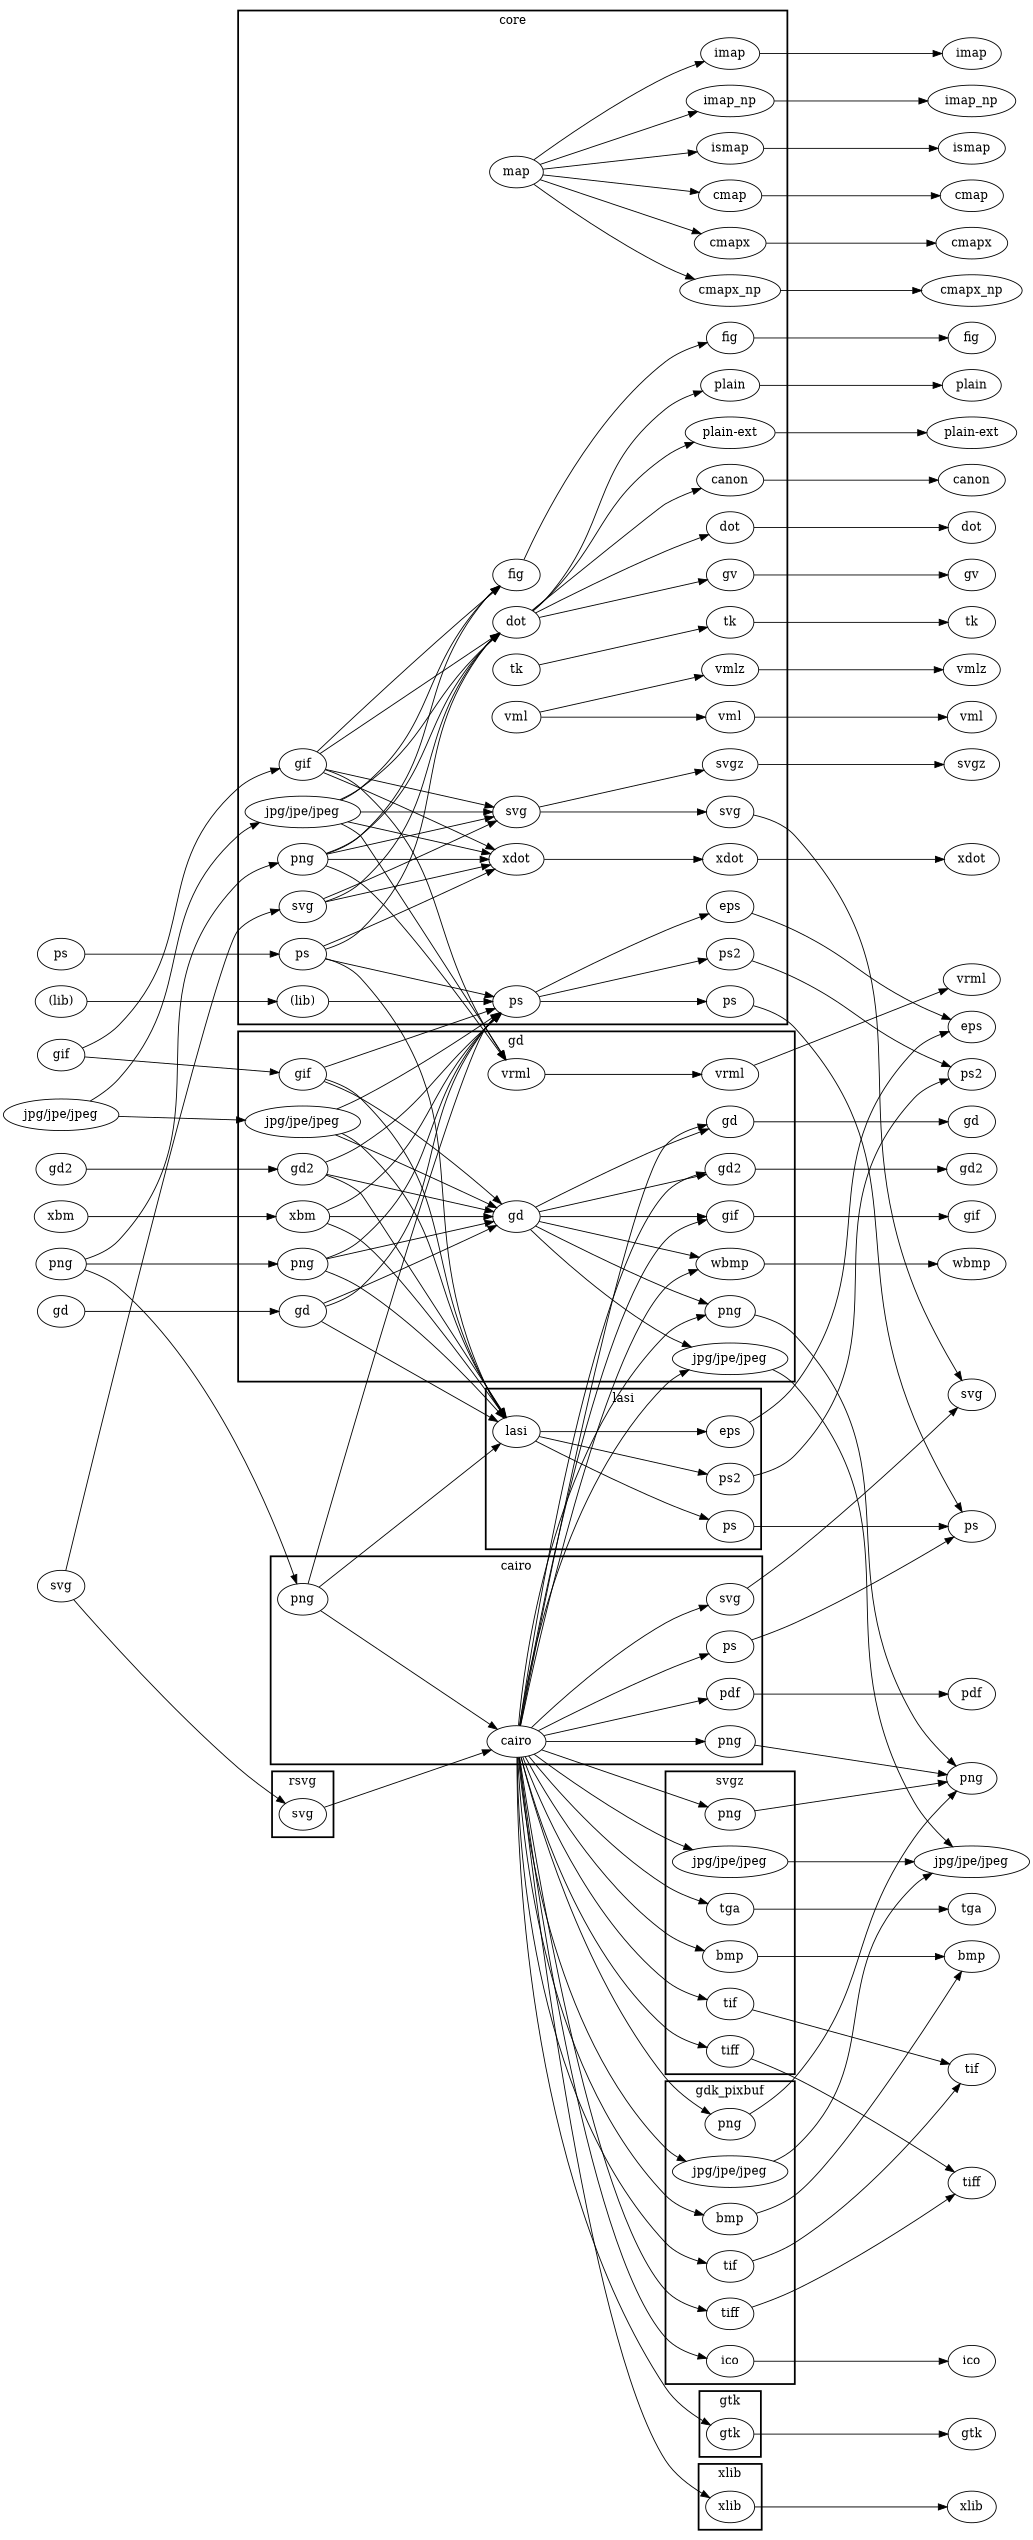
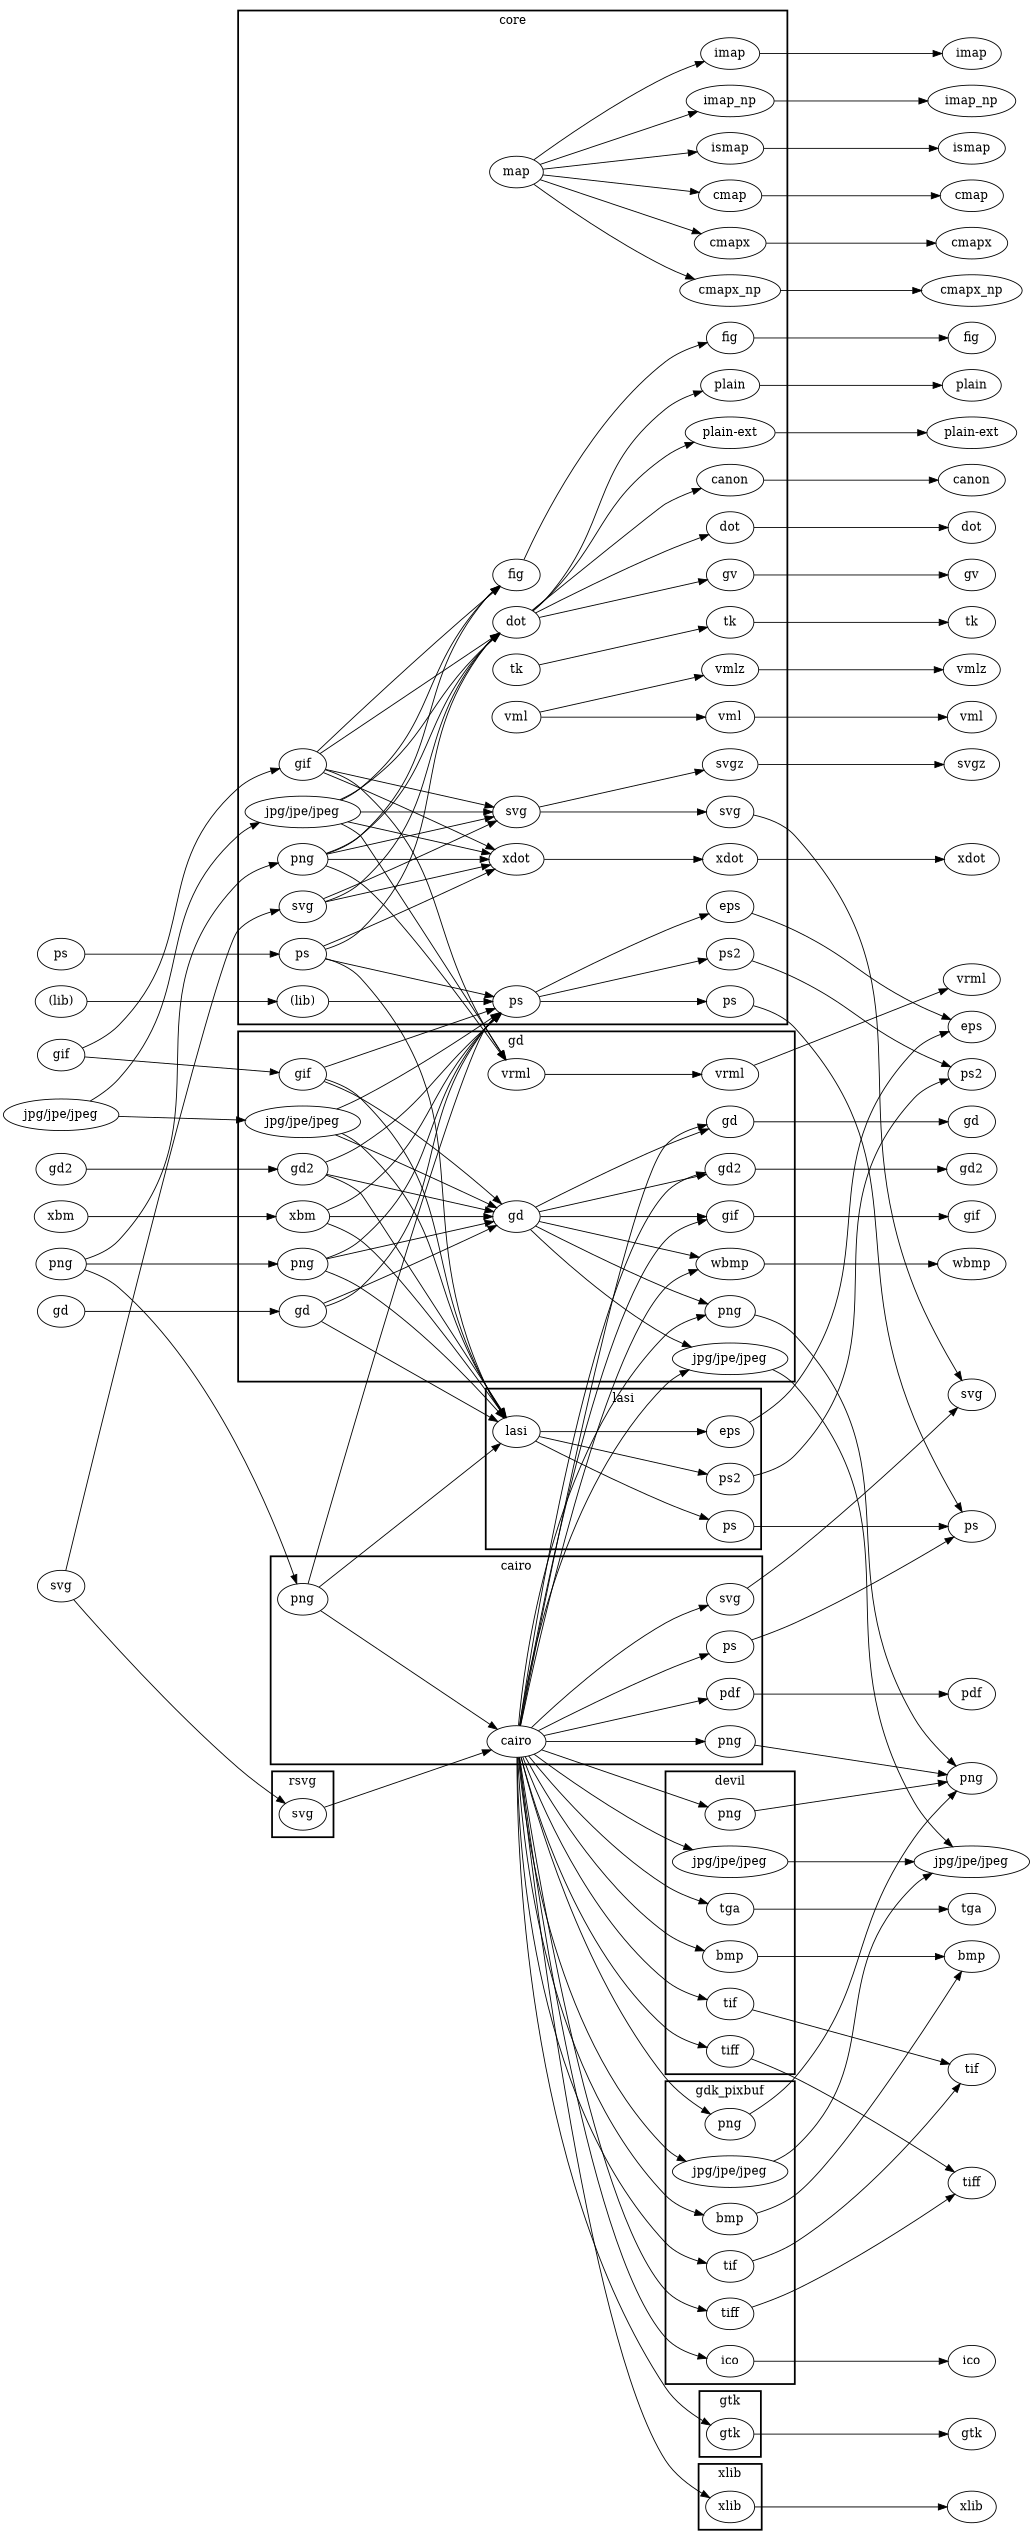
cluster "svgz": label "svgz" -> "devil"
